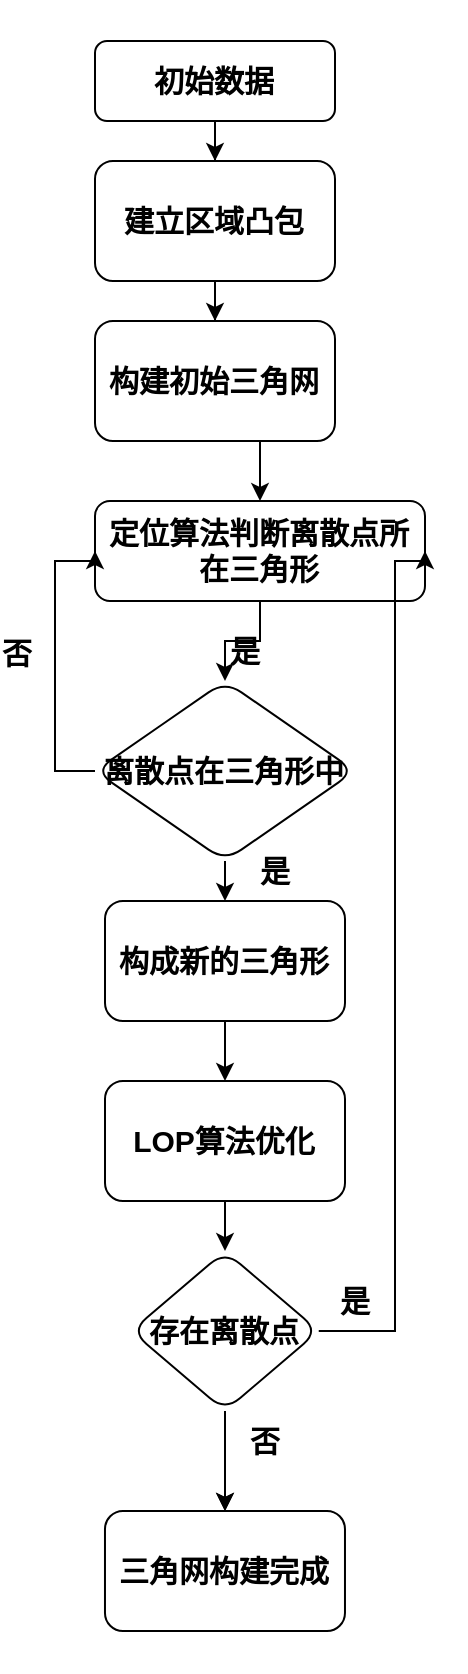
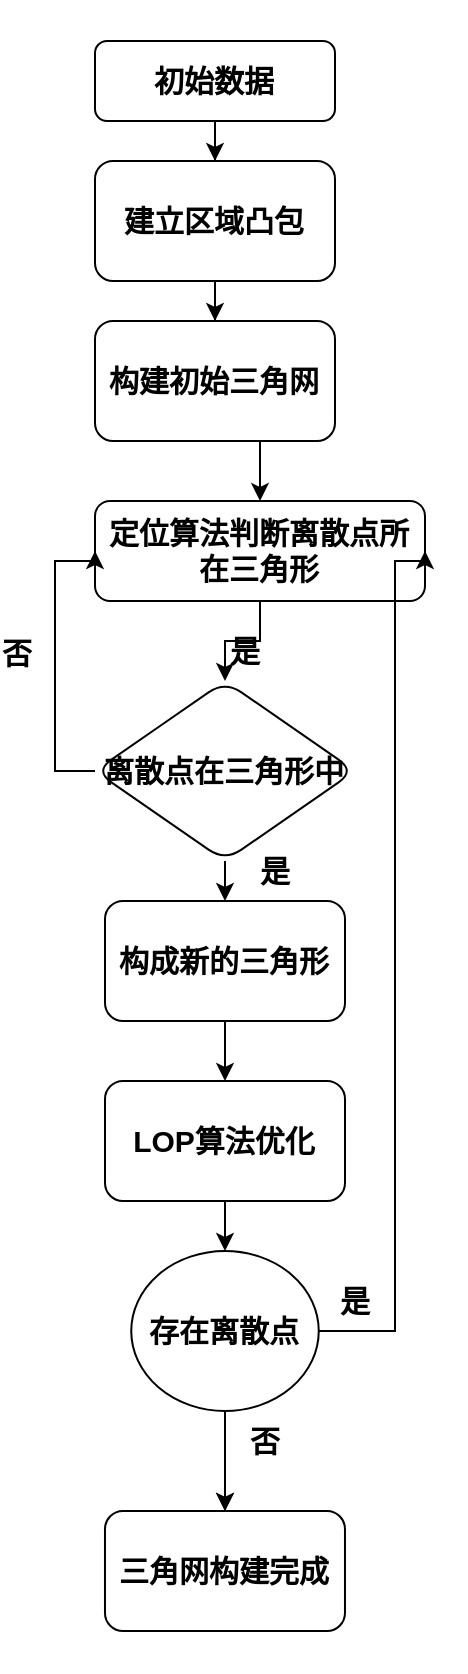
node "存在离散点": shape diamond -> ellipse
